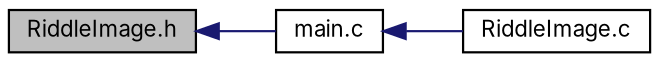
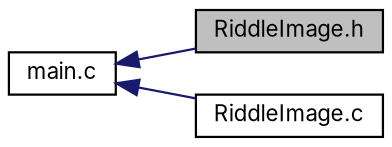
edge "main.c" -> "RiddleImage.h": reversed
